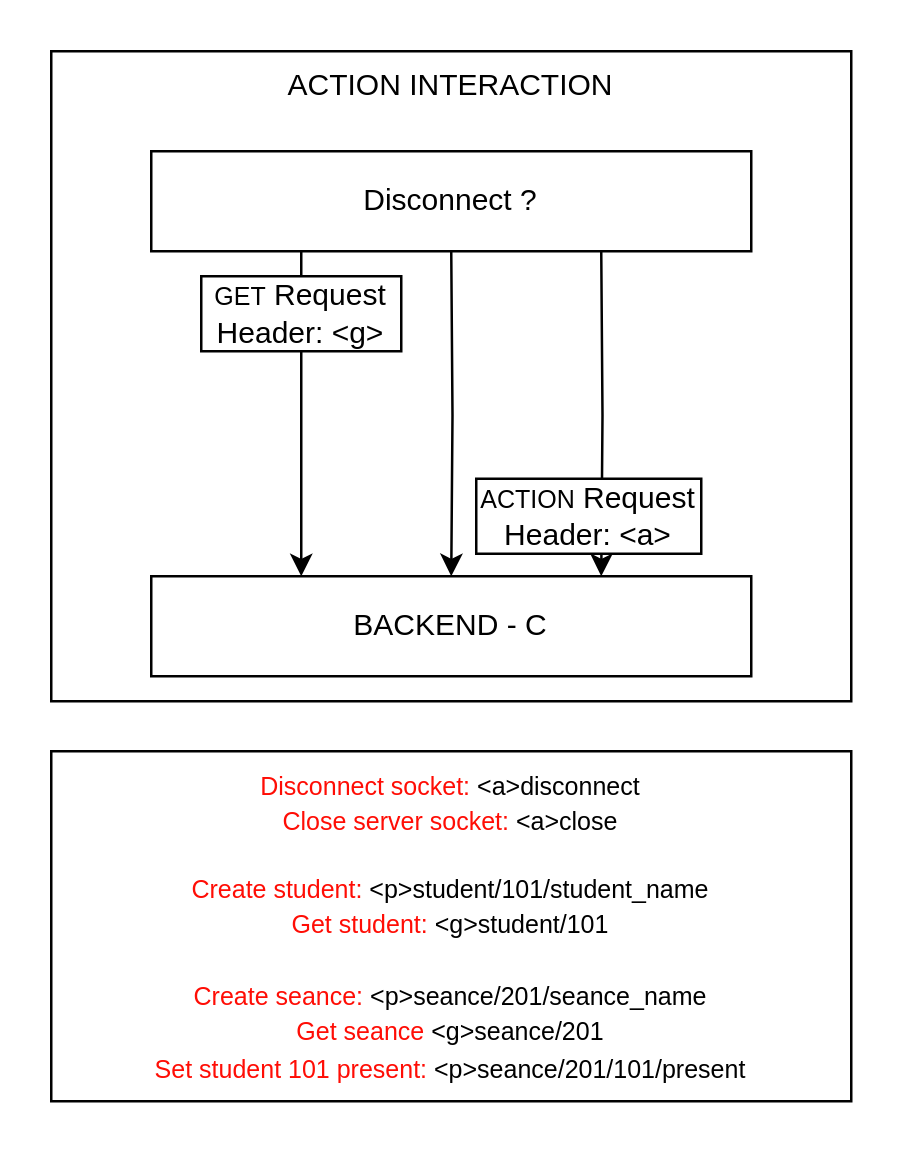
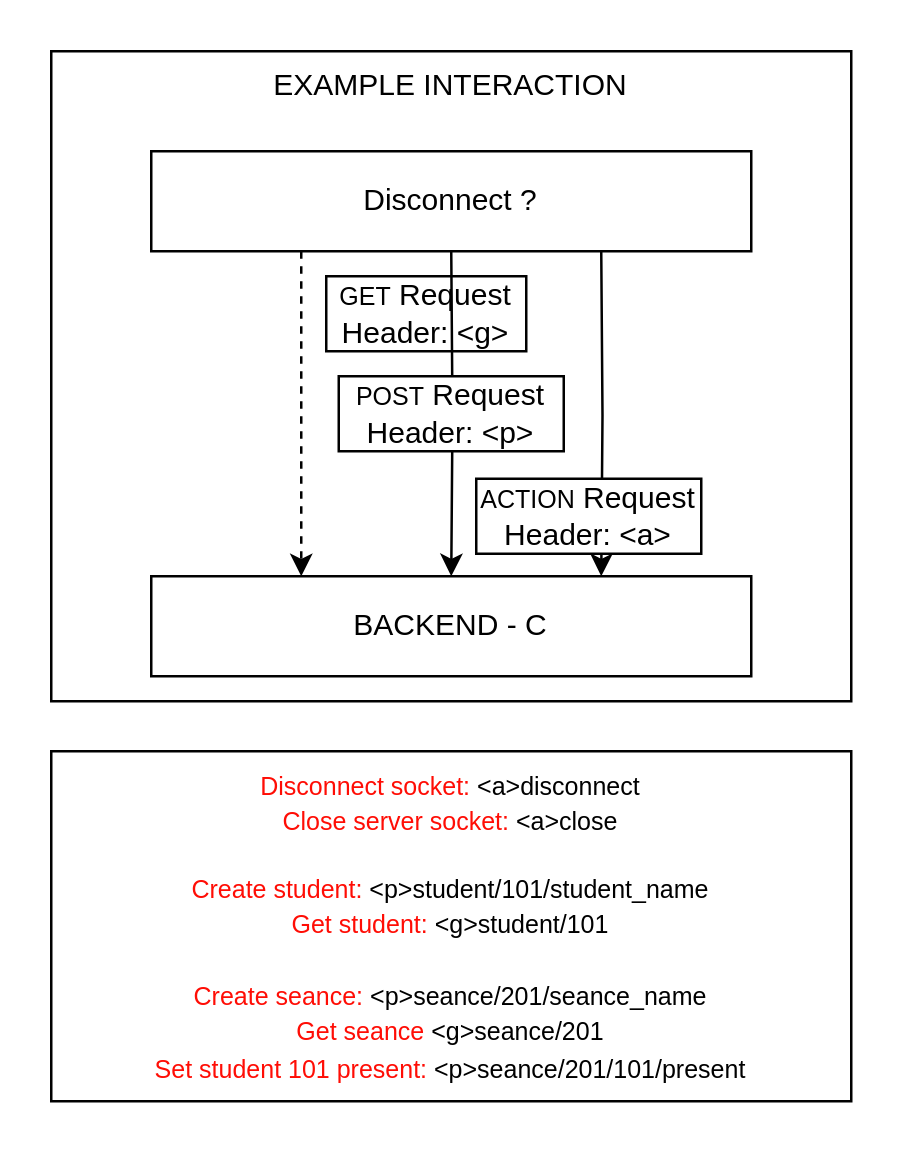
node "ACTION INTERACTION": label "ACTION INTERACTION" -> "EXAMPLE INTERACTION"
node "GET Request Header: <g>": moved (301, 314) -> (426, 314)
edge "Disconnect ?" -> "BACKEND - C": style solid -> dashed
node "POST Request Header: <p>": added
